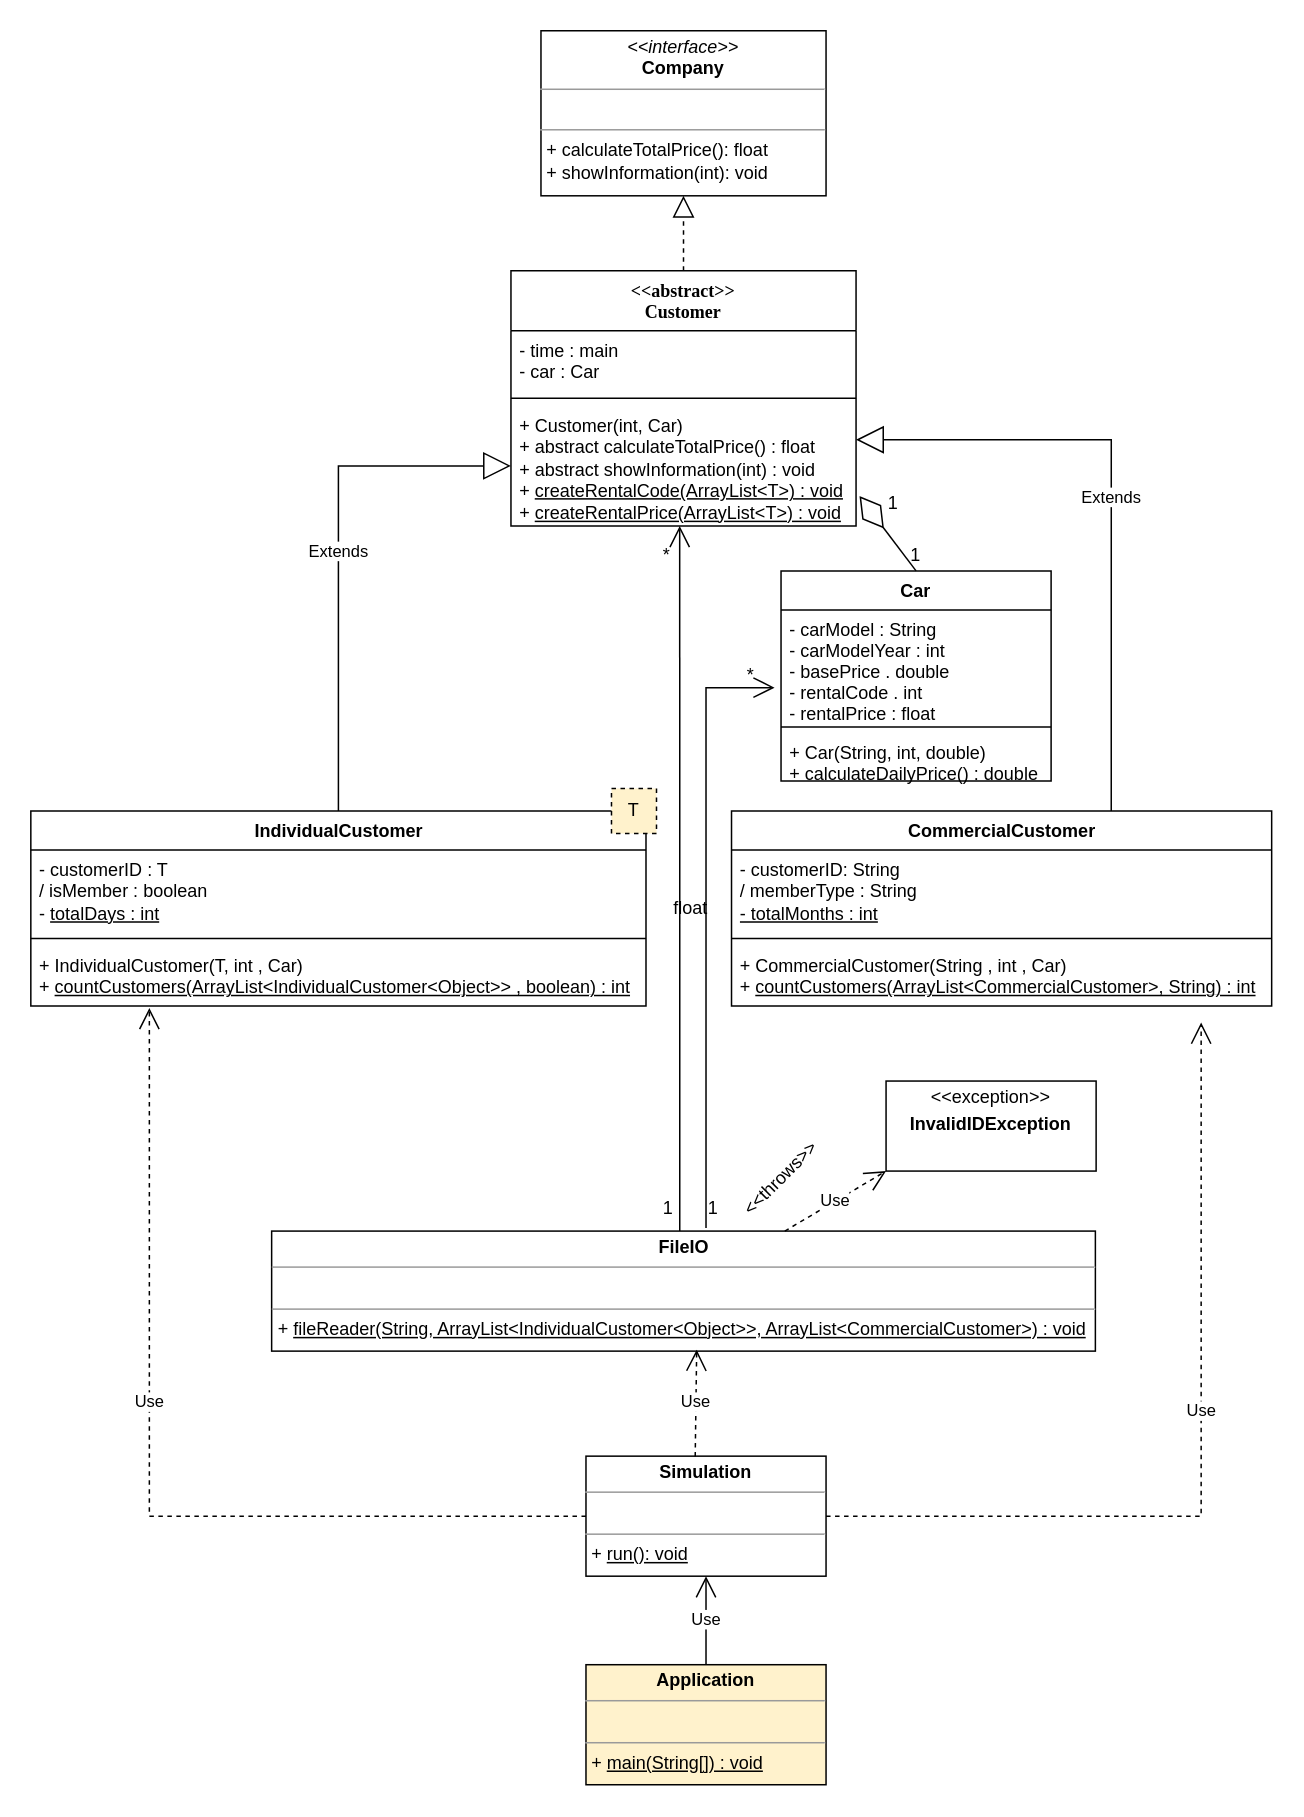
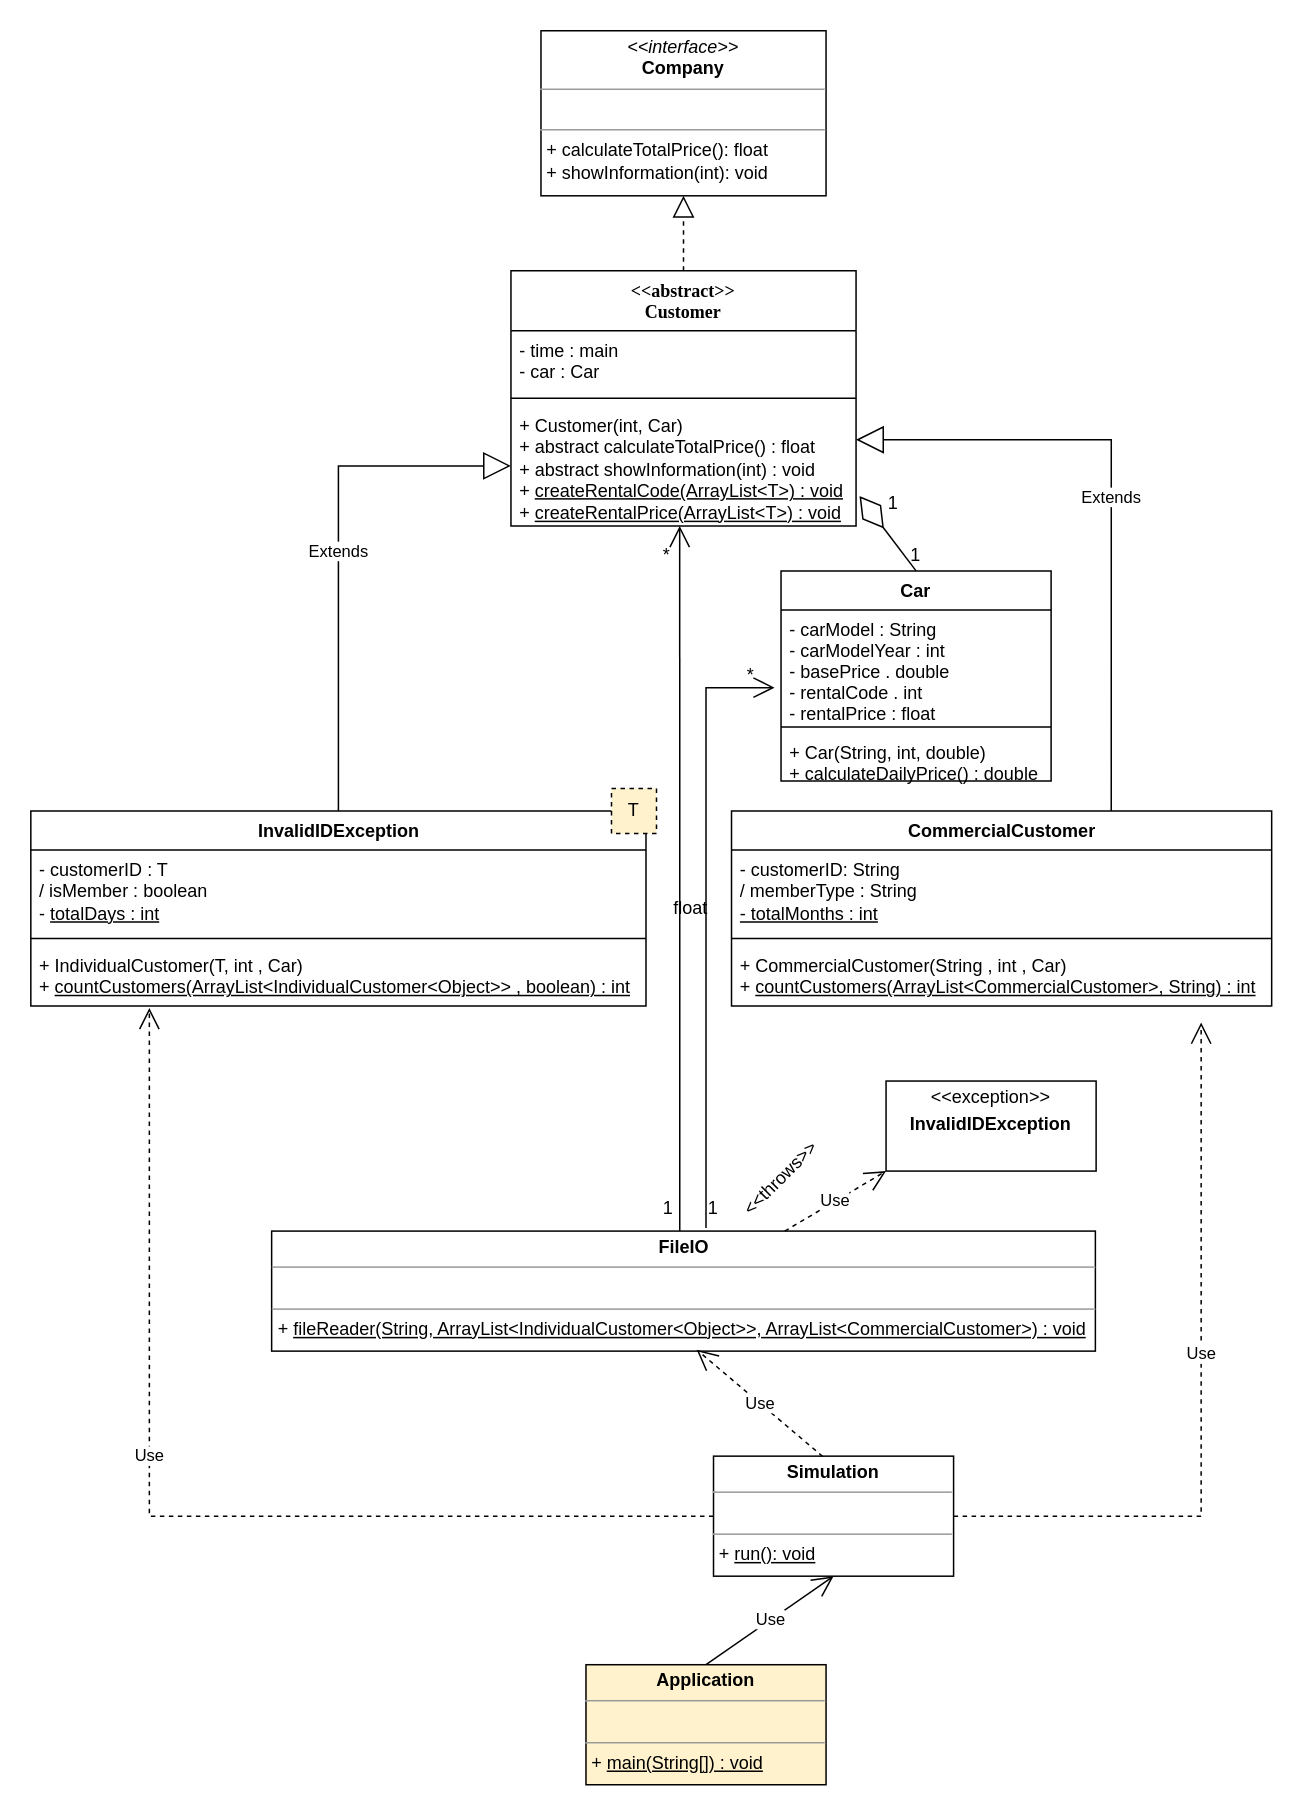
node "IndividualCustomer": label "IndividualCustomer" -> "InvalidIDException"
node "Simulation + run(): void": moved (706, 1516) -> (833, 1516)
